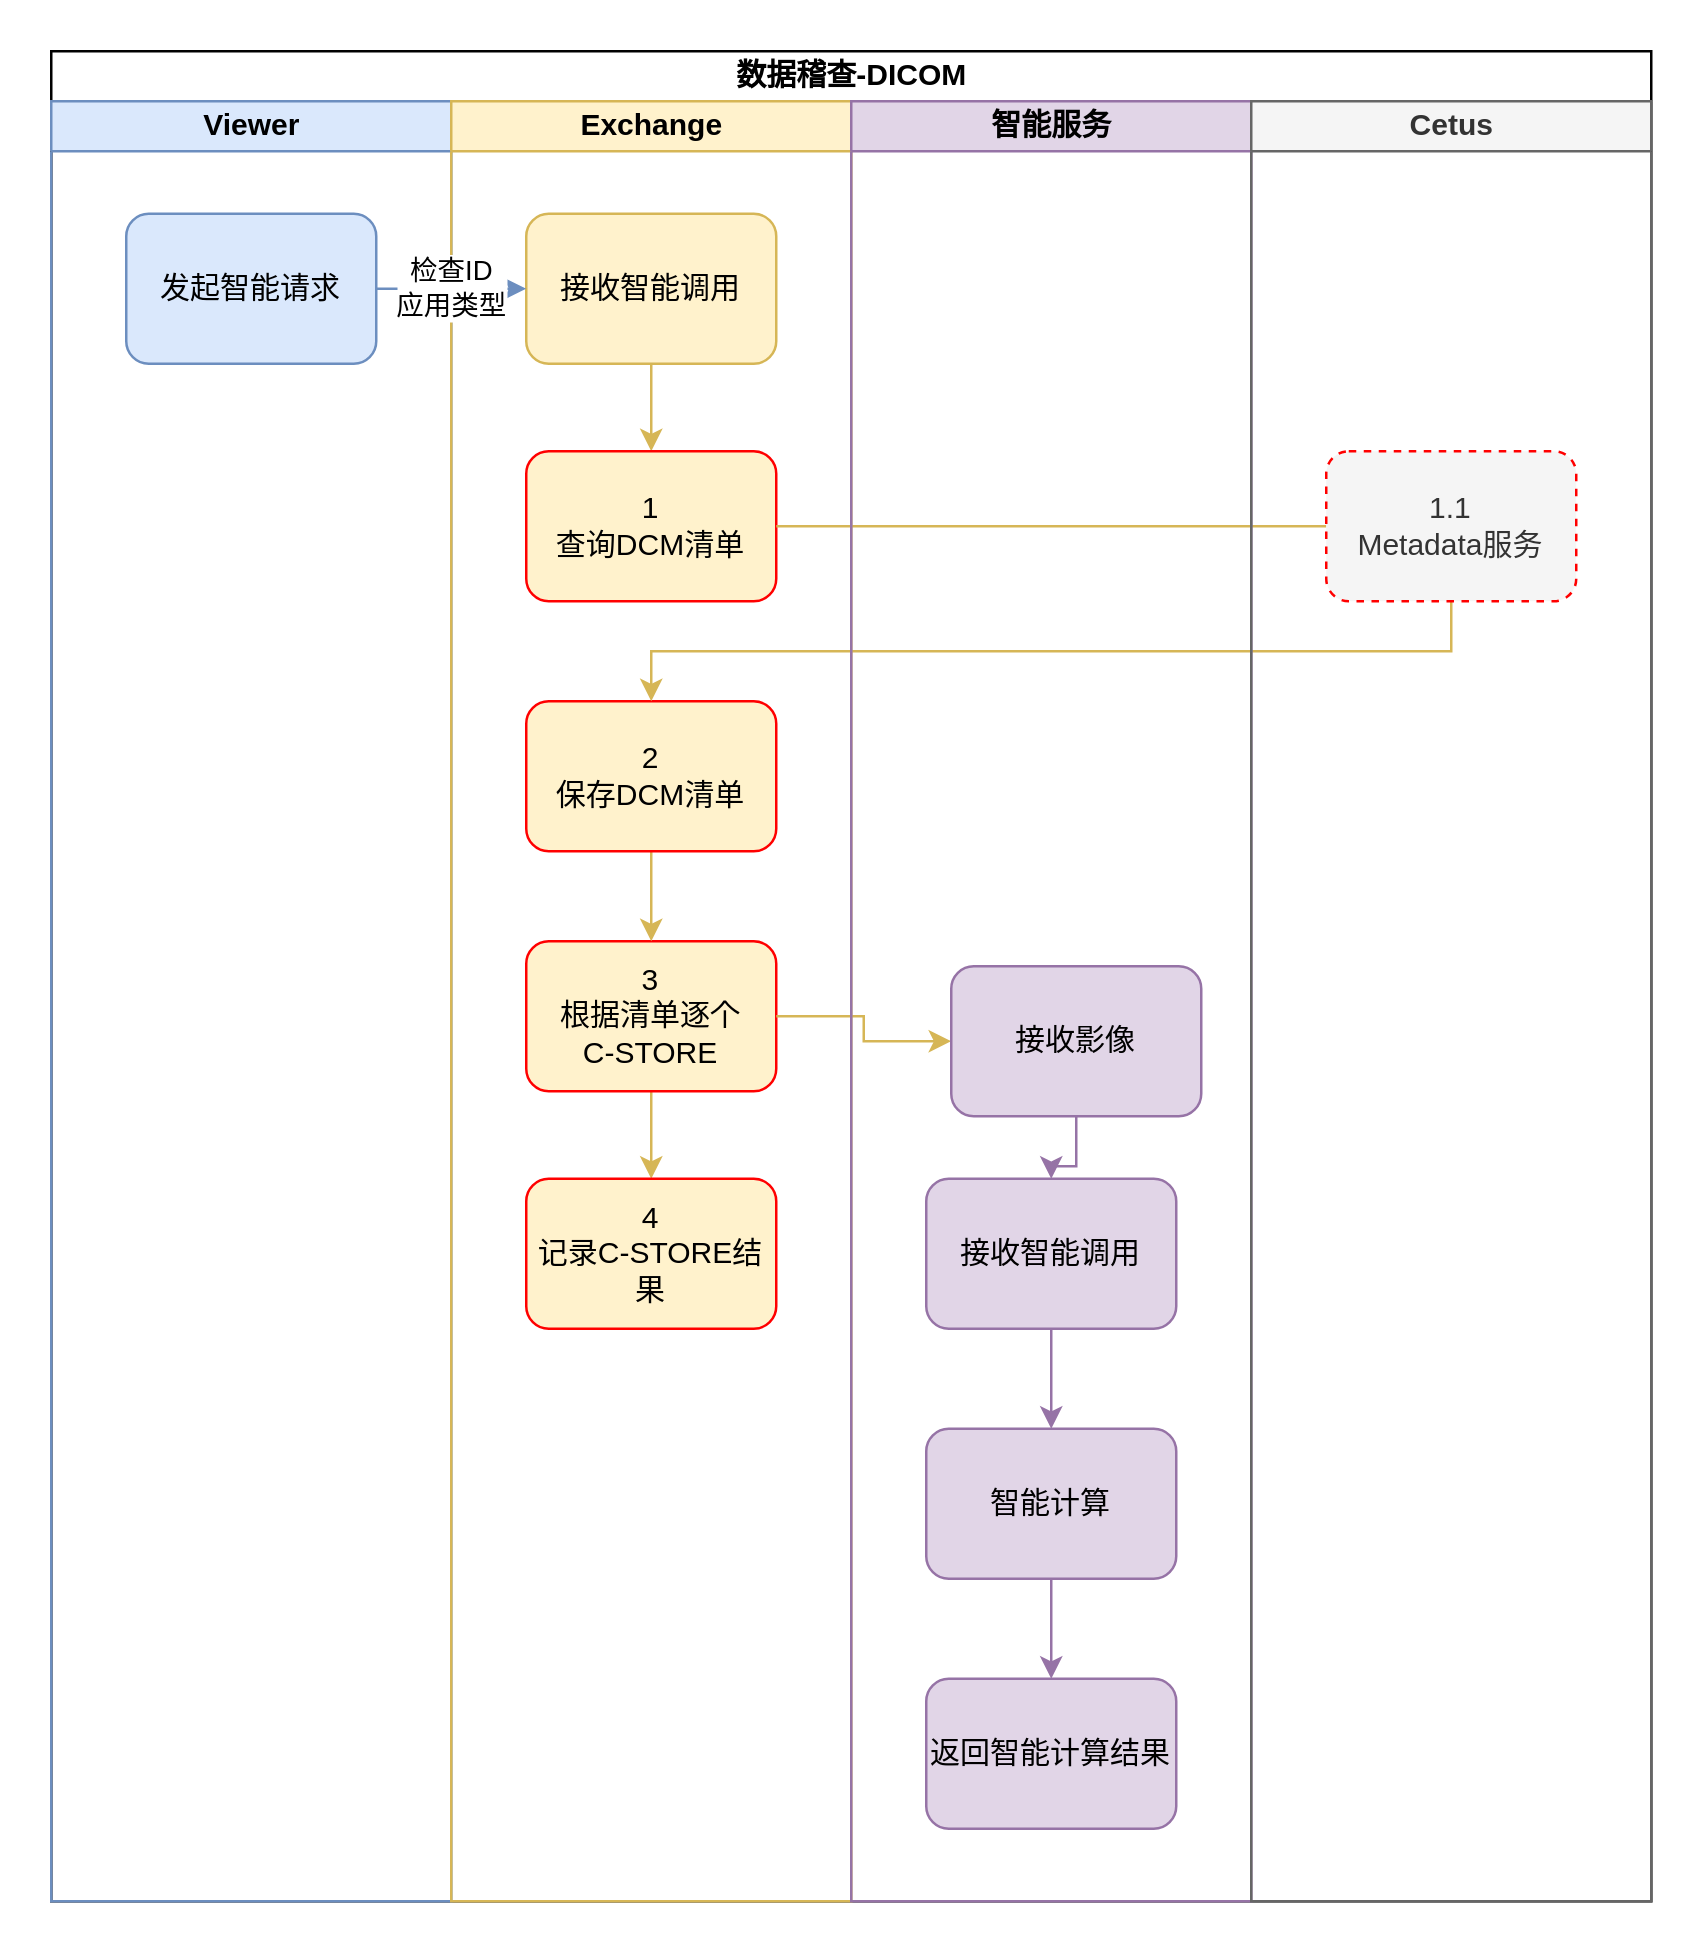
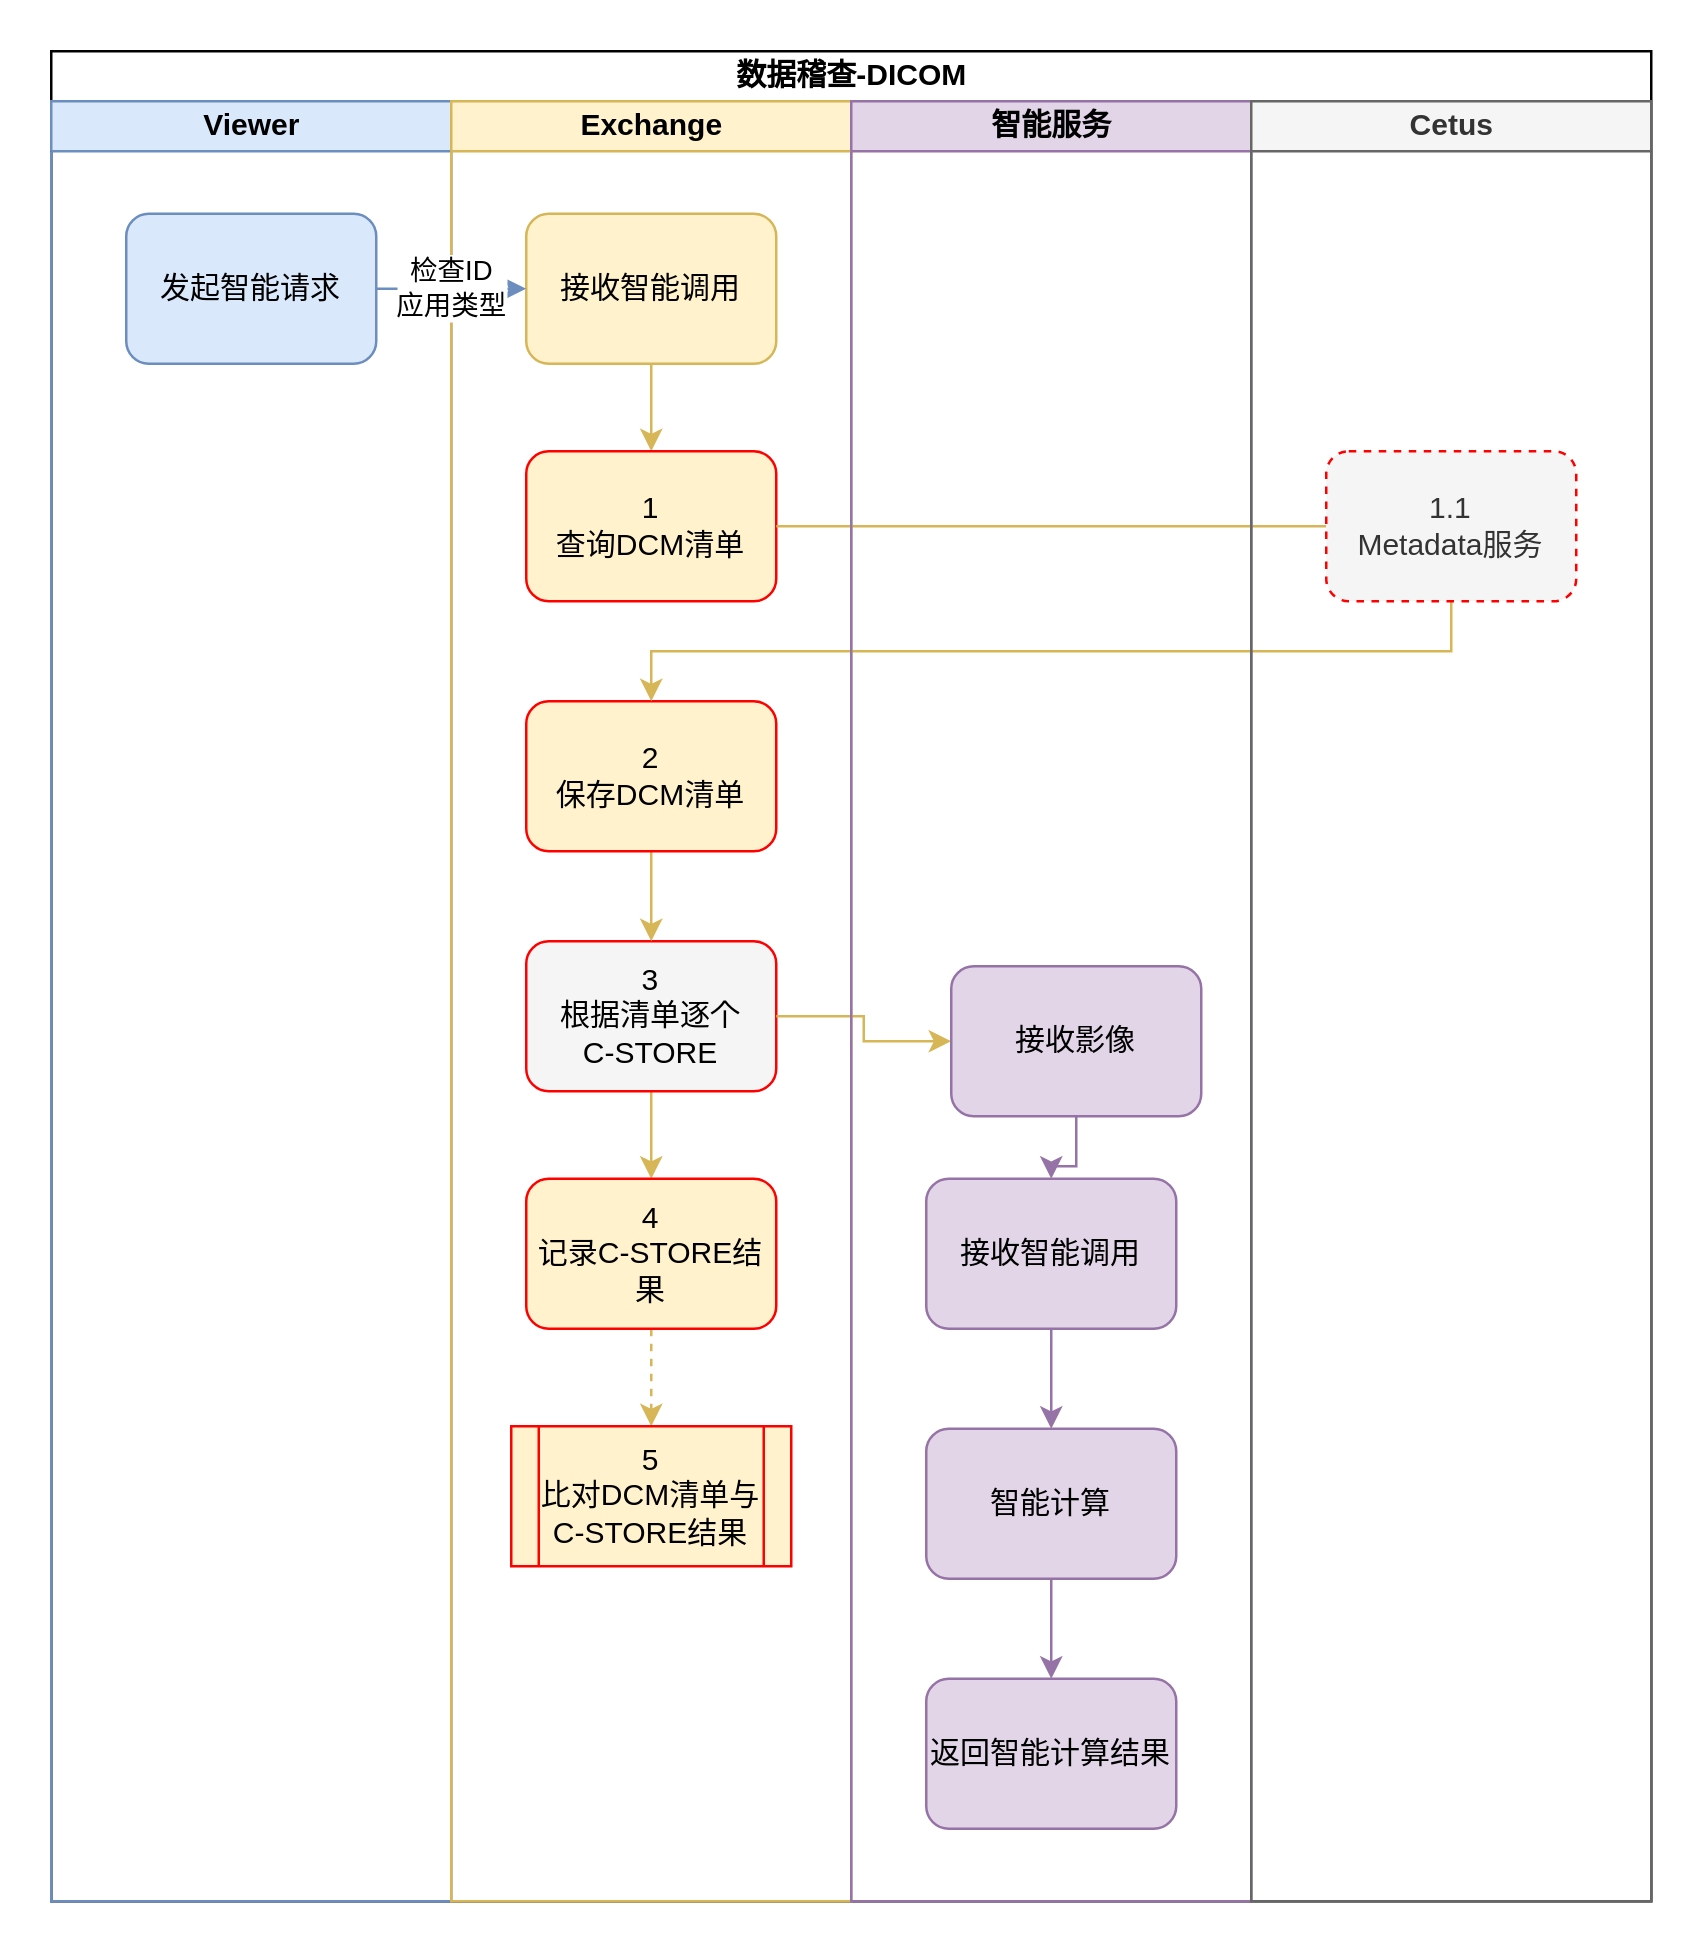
node "3 根据清单逐个 C-STORE": fillcolor #fff2cc -> #f5f5f5
edge "4 记录C-STORE结果" -> "5 比对DCM清单与C-STORE结果": added
node "5 比对DCM清单与C-STORE结果": added
